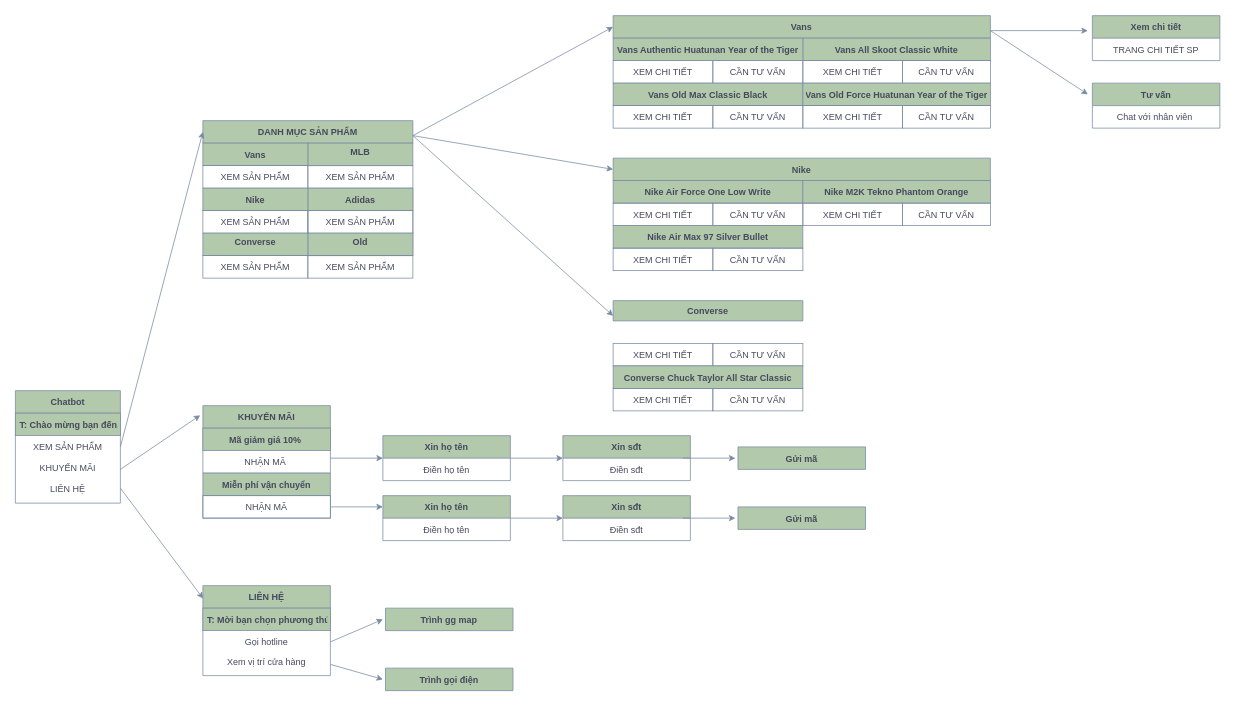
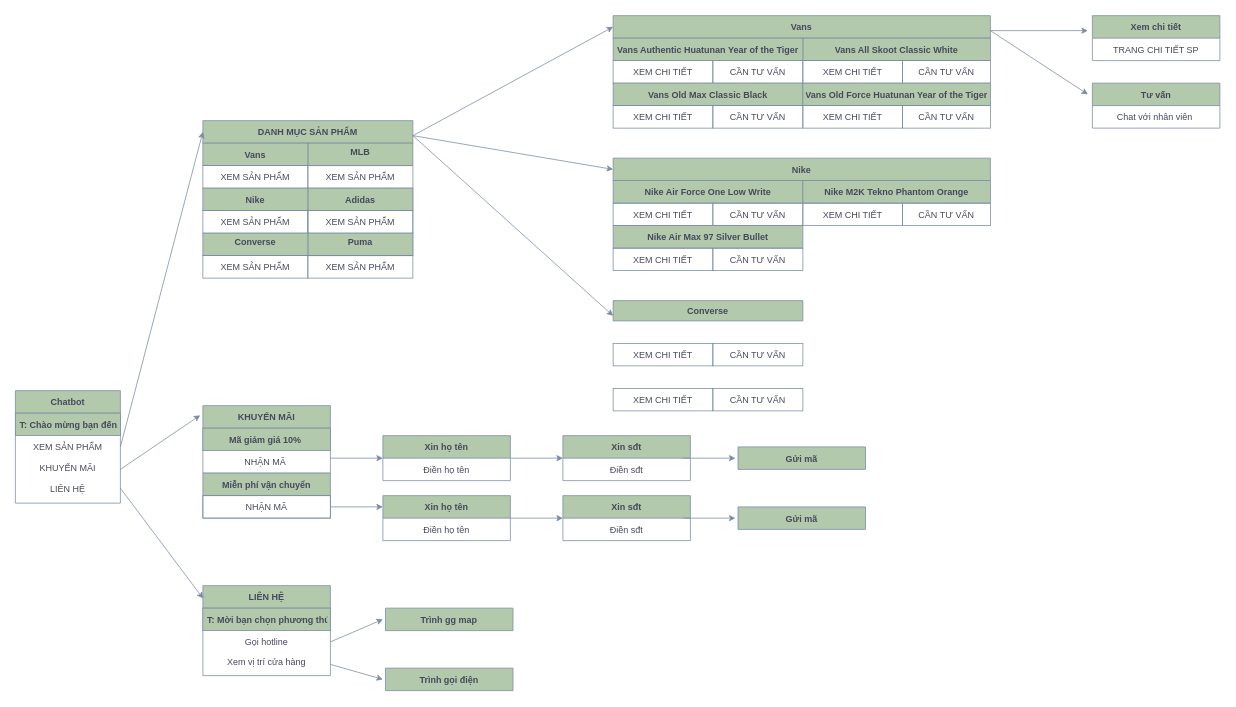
node "Old": label "Old" -> "Puma"
node "Converse Chuck Taylor All Star Classic": removed
